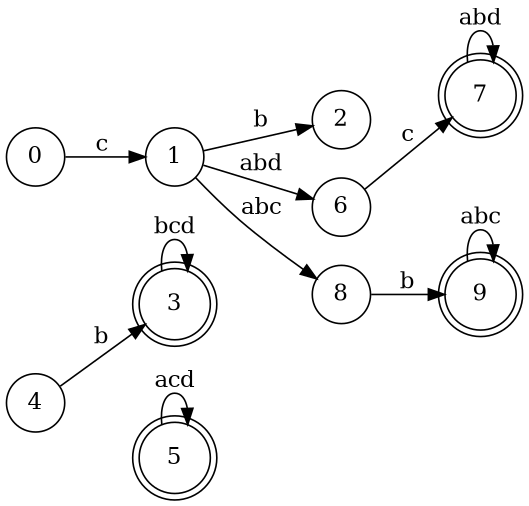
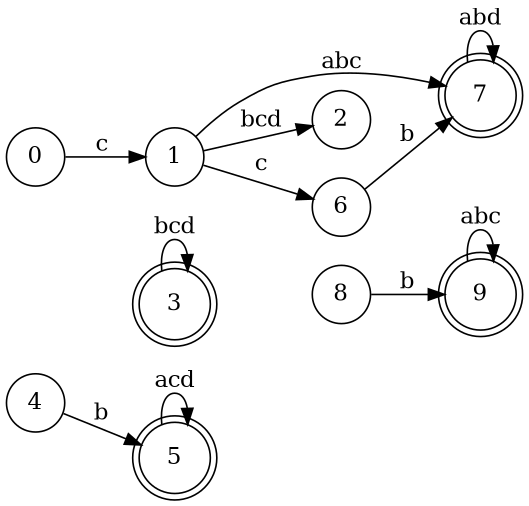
edge "1" -> "2": label "b" -> "bcd"
edge "6" -> "7": label "c" -> "b"
edge "1" -> "6": label "abd" -> "c"
edge "1" -> "8": now "1" -> "7"
edge "4" -> "3": now "4" -> "5"
